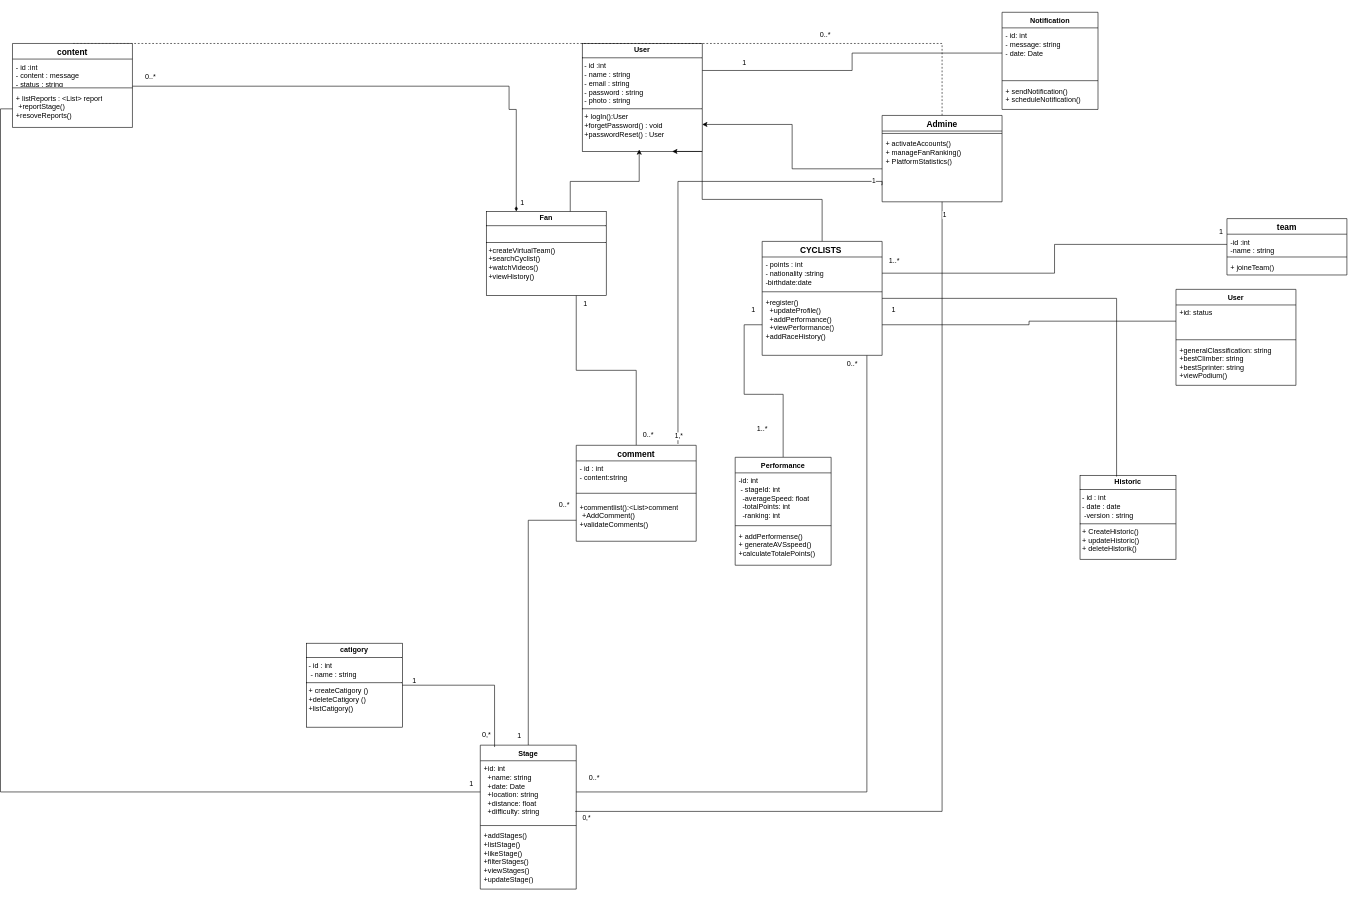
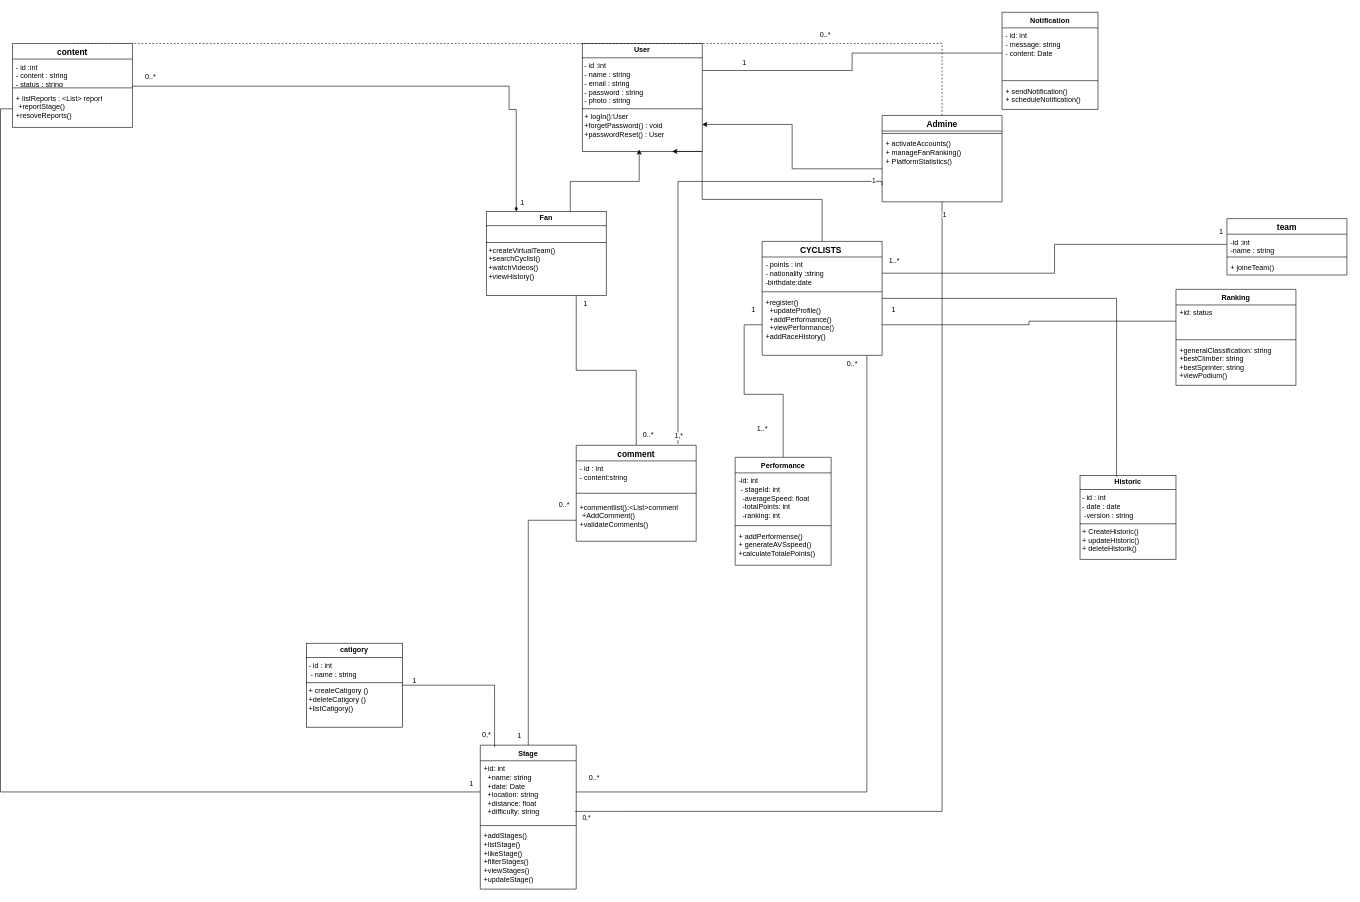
node "- id: int - message: string - date: Date": label "- id: int - message: string - date: Date" -> "- id: int - message: string - content: Date"
node "- id :int - content : message - status : string": label "- id :int - content : message - status : string" -> "- id :int - content : string - status : string"
node "User": label "User" -> "Ranking"
